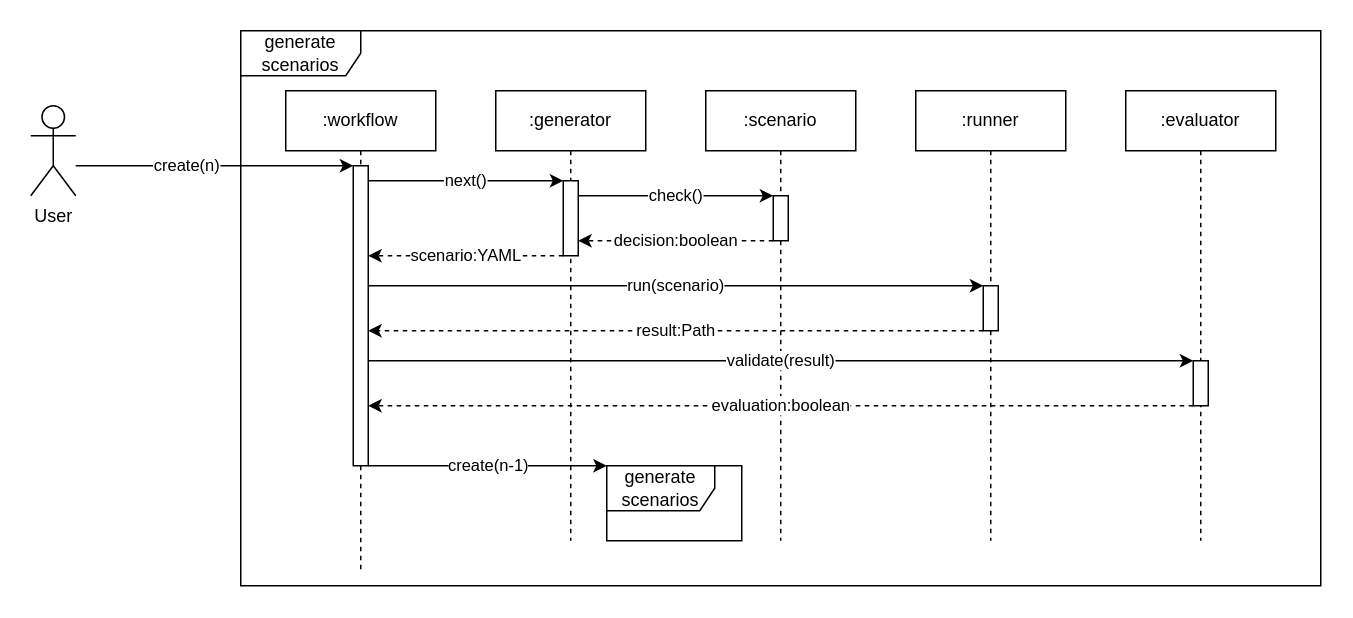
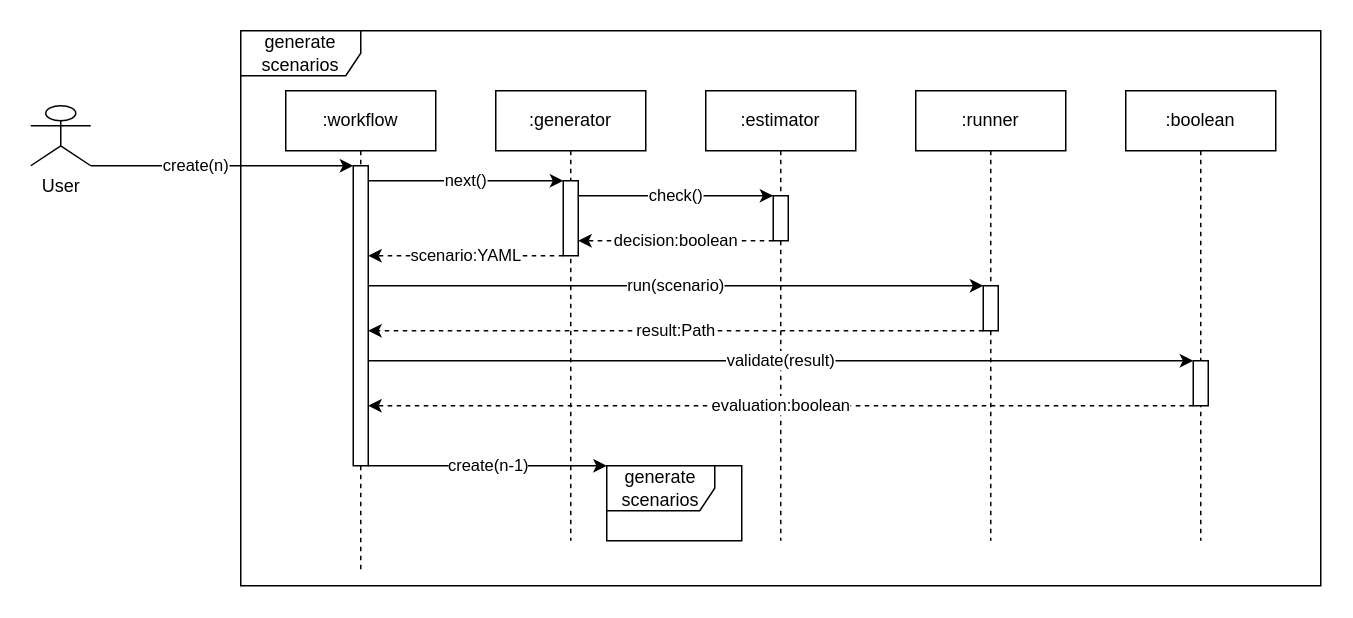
node ":scenario": label ":scenario" -> ":estimator"
node ":evaluator": label ":evaluator" -> ":boolean"
node "User": size 45x90 -> 60x60
